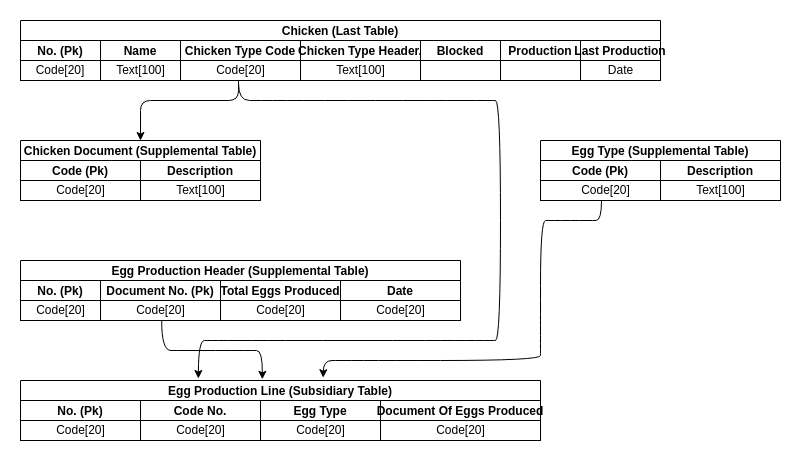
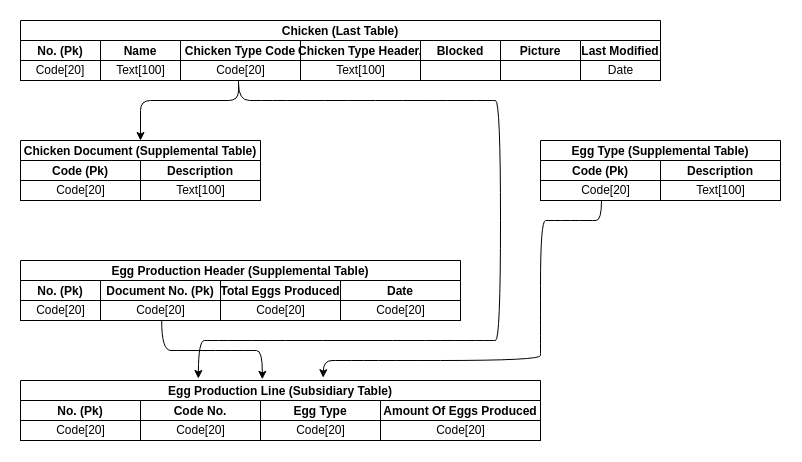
node "Production": label "Production" -> "Picture"
node "Last Production": label "Last Production" -> "Last Modified"
node "Document Of Eggs Produced": label "Document Of Eggs Produced" -> "Amount Of Eggs Produced"
